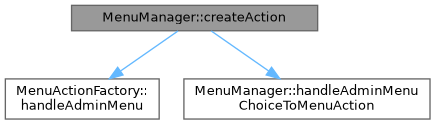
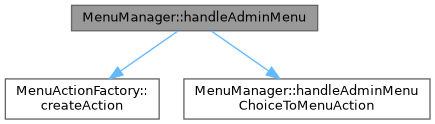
node "MenuManager::createAction": label "MenuManager::createAction" -> "MenuManager::handleAdminMenu"
node "MenuActionFactory:: handleAdminMenu": label "MenuActionFactory:: handleAdminMenu" -> "MenuActionFactory:: createAction"
